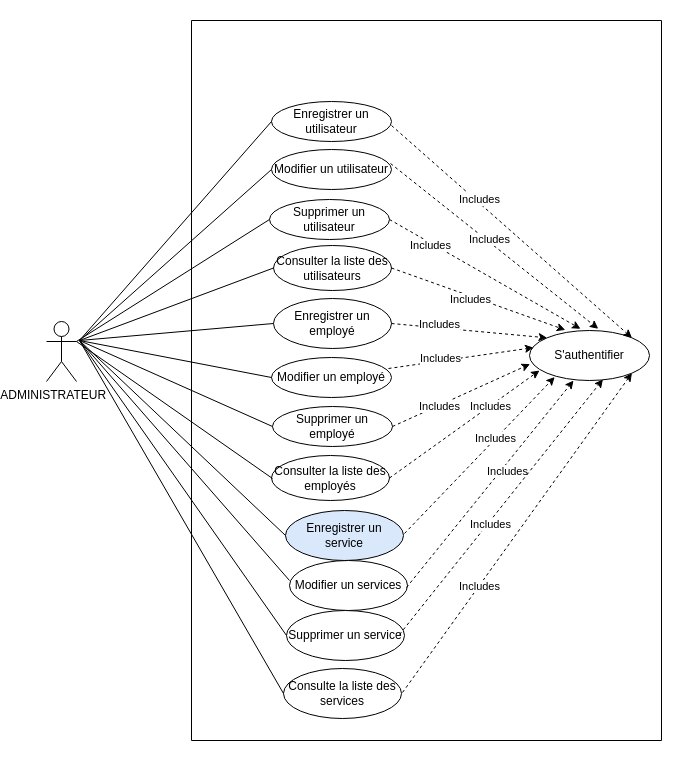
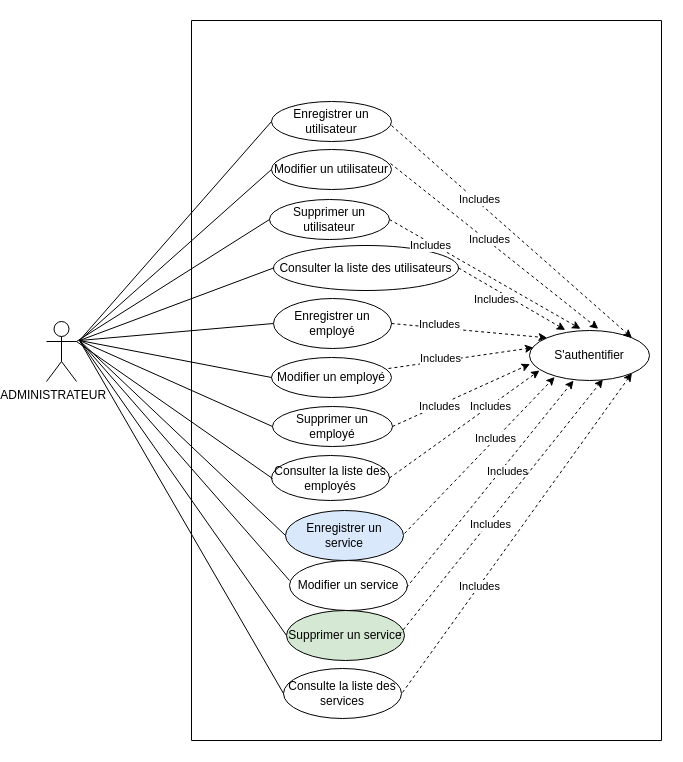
node "Consulter la liste des utilisateurs": size 118x45 -> 185x45
node "Modifier un services": label "Modifier un services" -> "Modifier un service"
node "Supprimer un service": fillcolor #ffffff -> #d5e8d4
